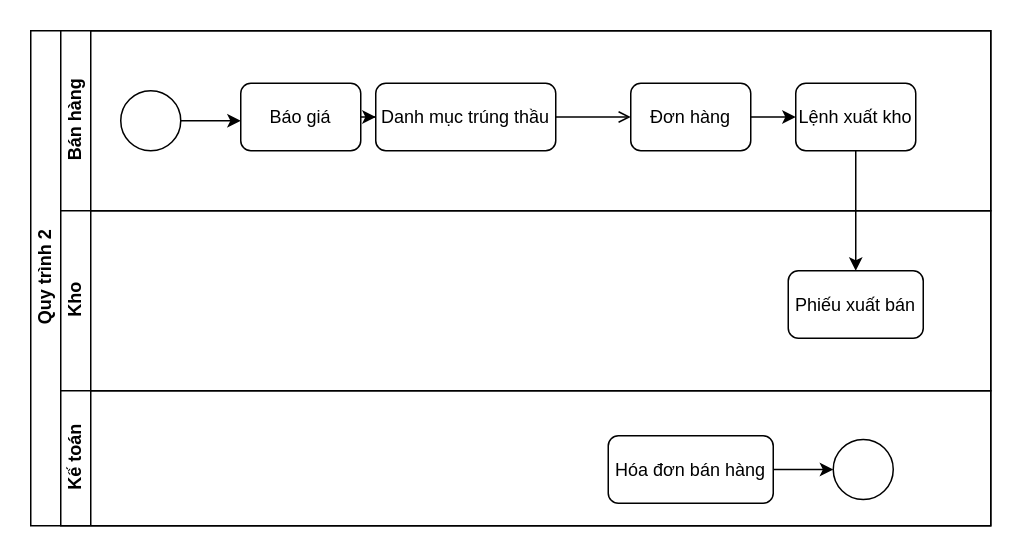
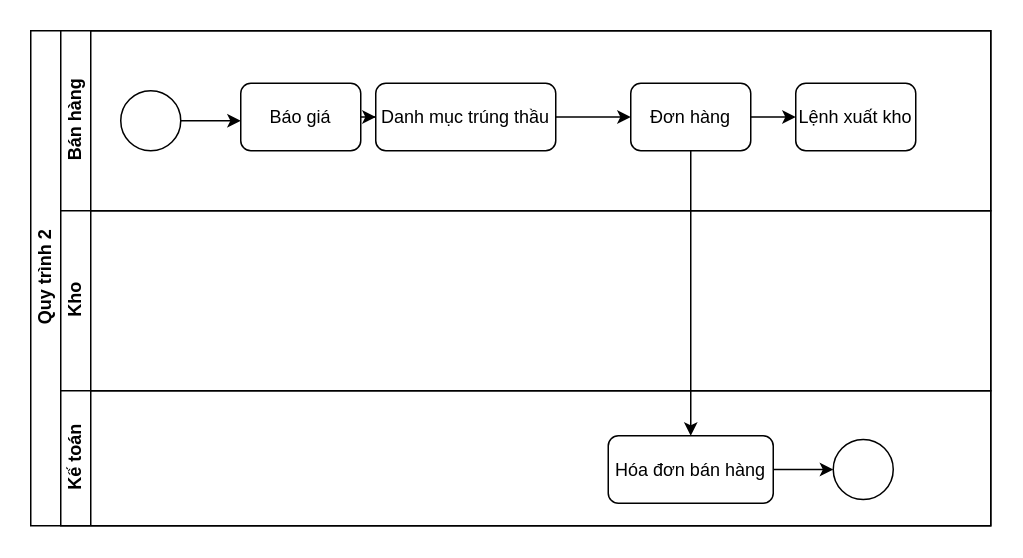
edge "Danh mục trúng thầu" -> "Đơn hàng": arrowhead open -> classic
edge "Lệnh xuất kho" -> "Phiếu xuất bán": removed
edge "Đơn hàng" -> "Hóa đơn bán hàng": added
node "Phiếu xuất bán": removed
